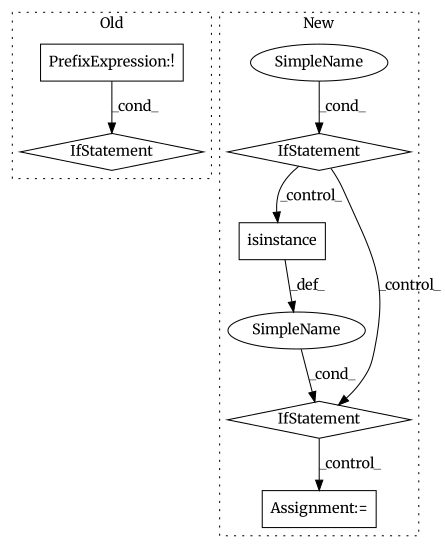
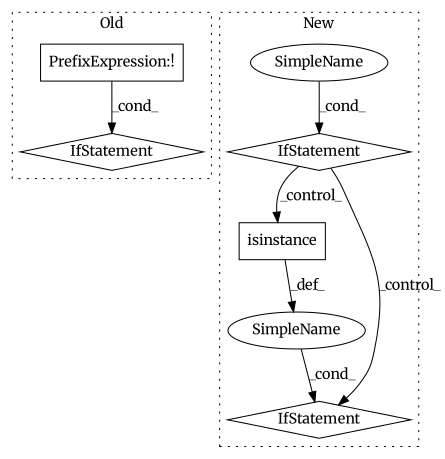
node "Assignment:=": removed
